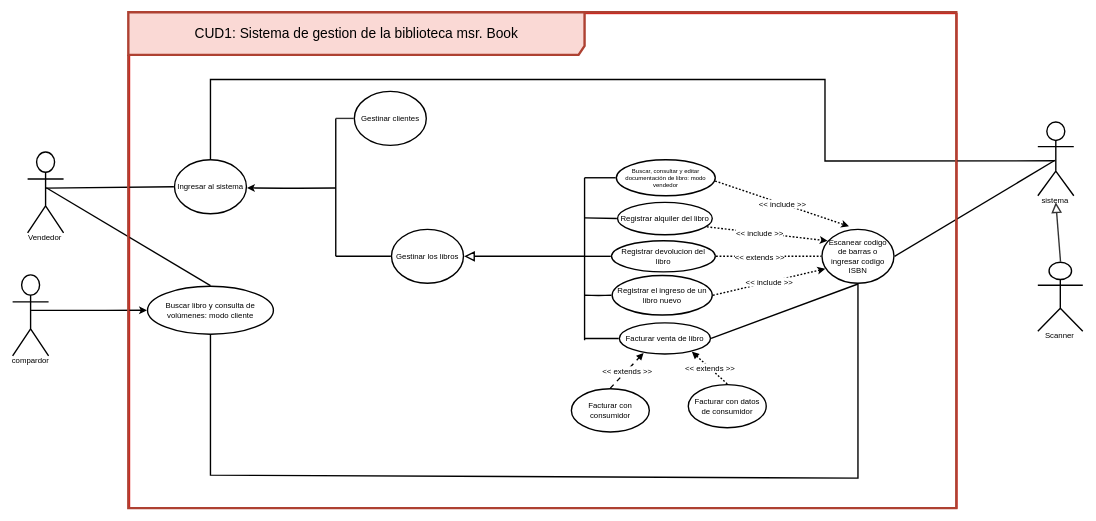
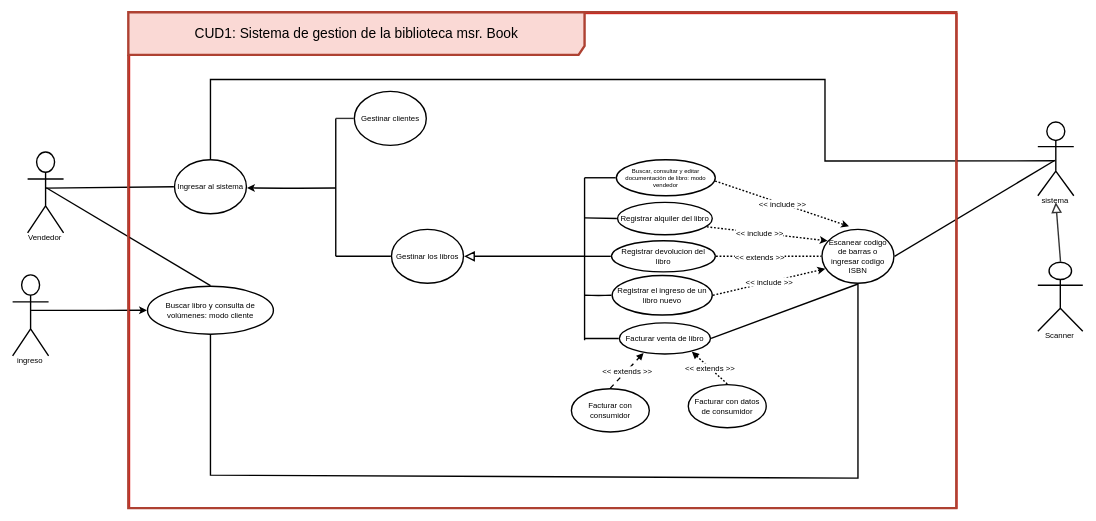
node "compardor": label "compardor" -> "ingreso"
